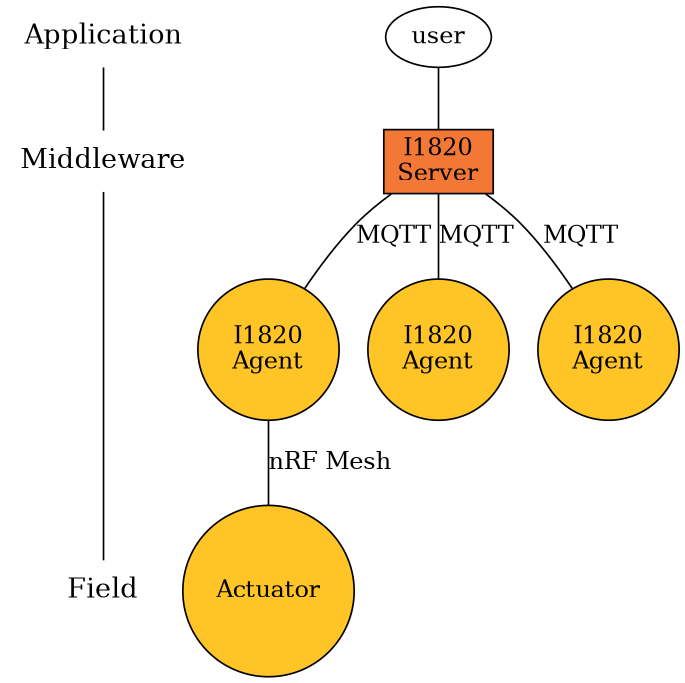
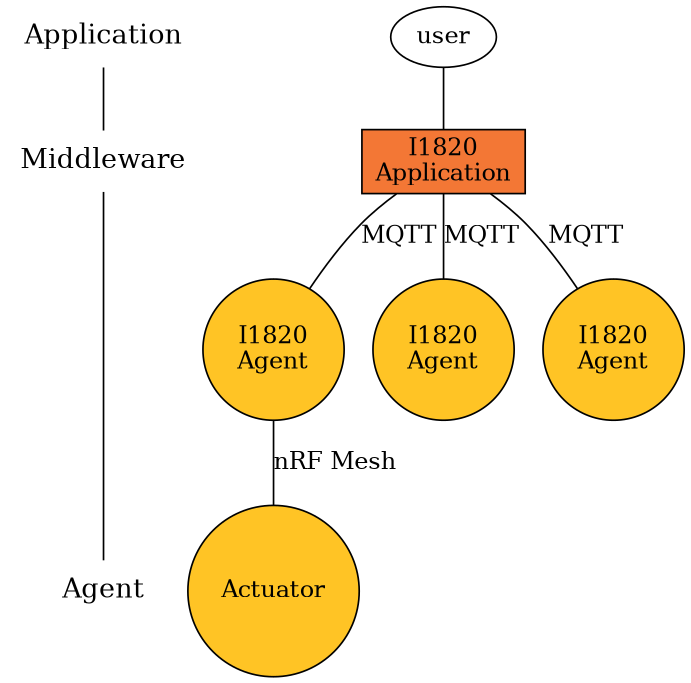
node "I1820 Server": label "I1820 Server" -> "I1820 Application"
node "Field": label "Field" -> "Agent"
